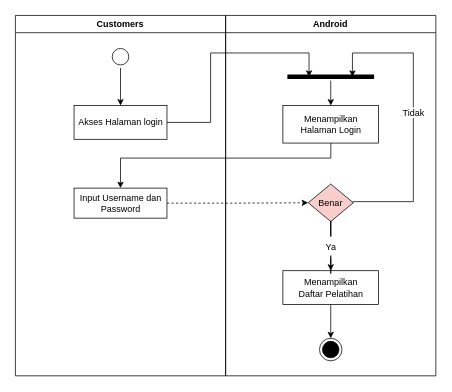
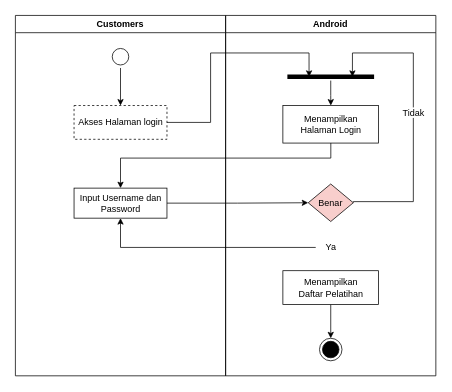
node "Akses Halaman login": style solid -> dashed
edge "Input Username dan Password" -> "Benar": style dashed -> solid
edge "Benar" -- "Ya": removed
edge "Ya" -> "Menampilkan Daftar Pelatihan": now "Ya" -> "Input Username dan Password"
